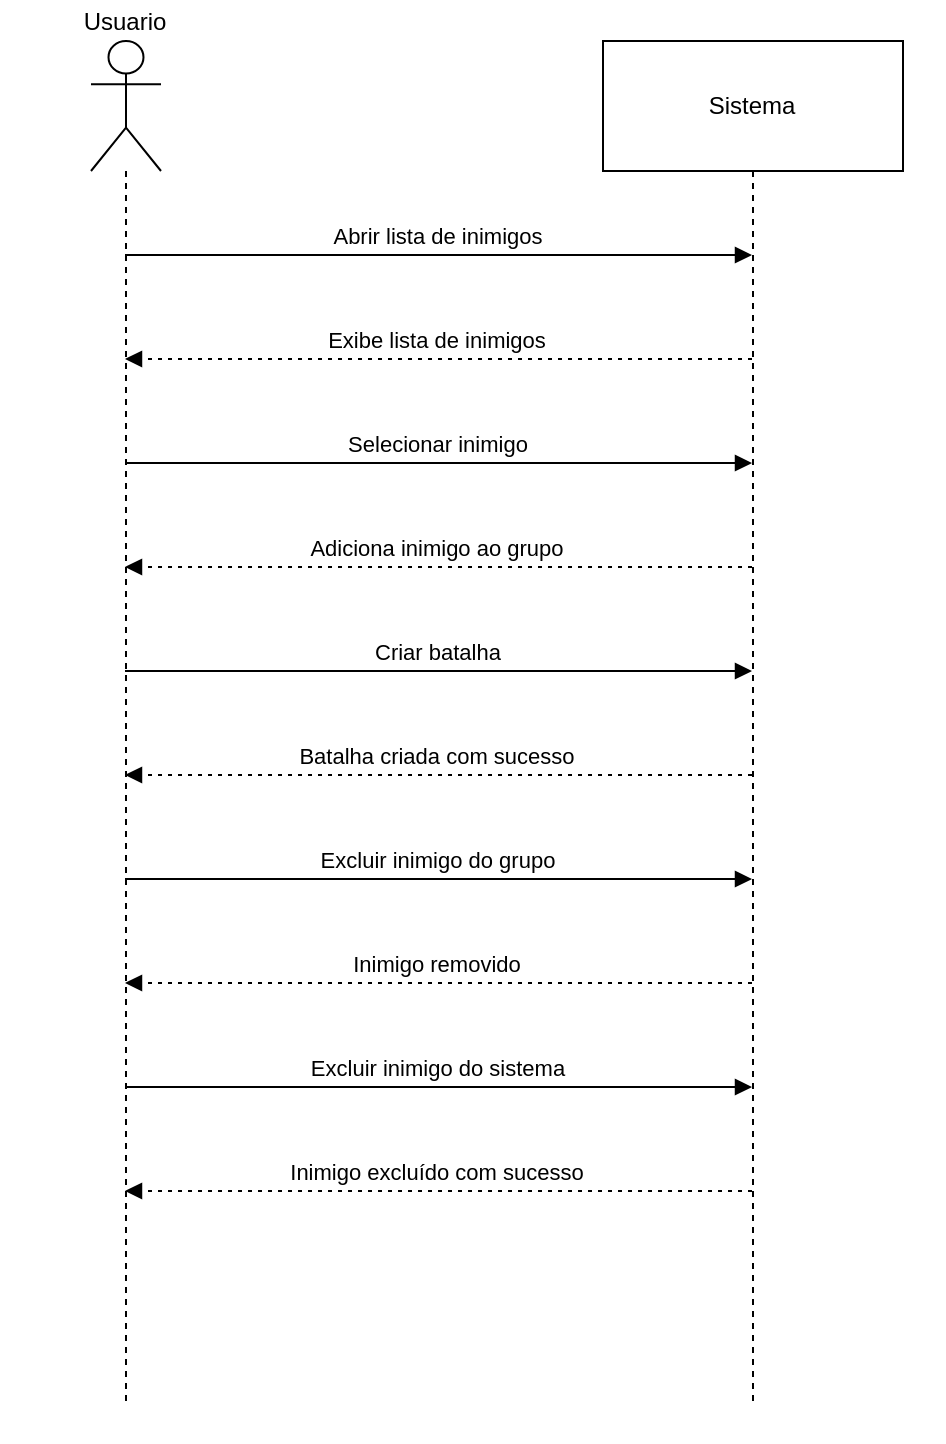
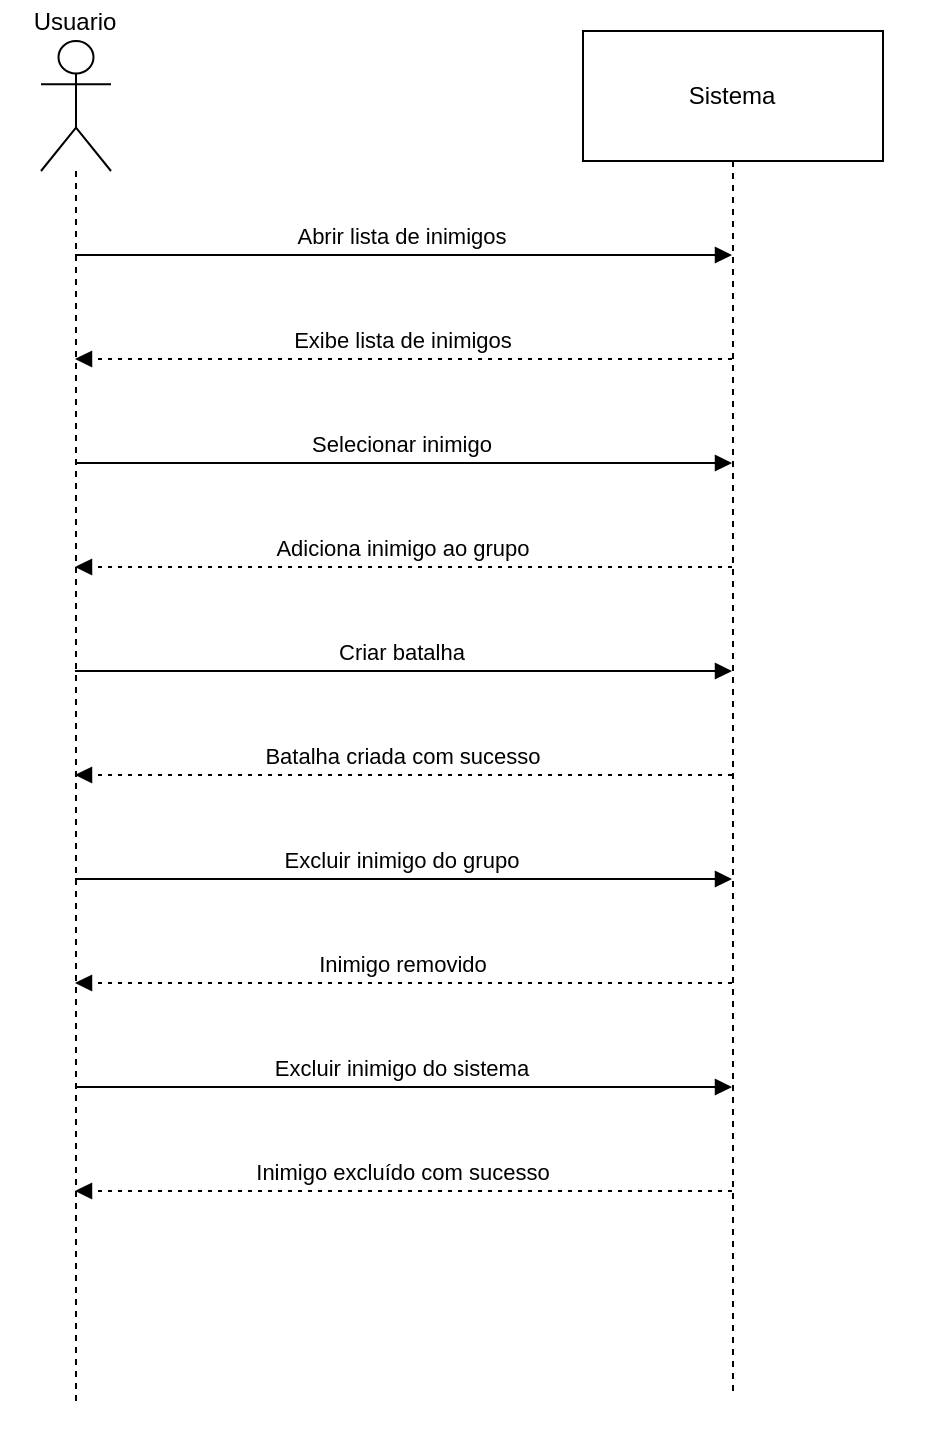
node "Usuario": moved (126, 721) -> (76, 721)
node "Sistema": moved (753, 721) -> (733, 711)
